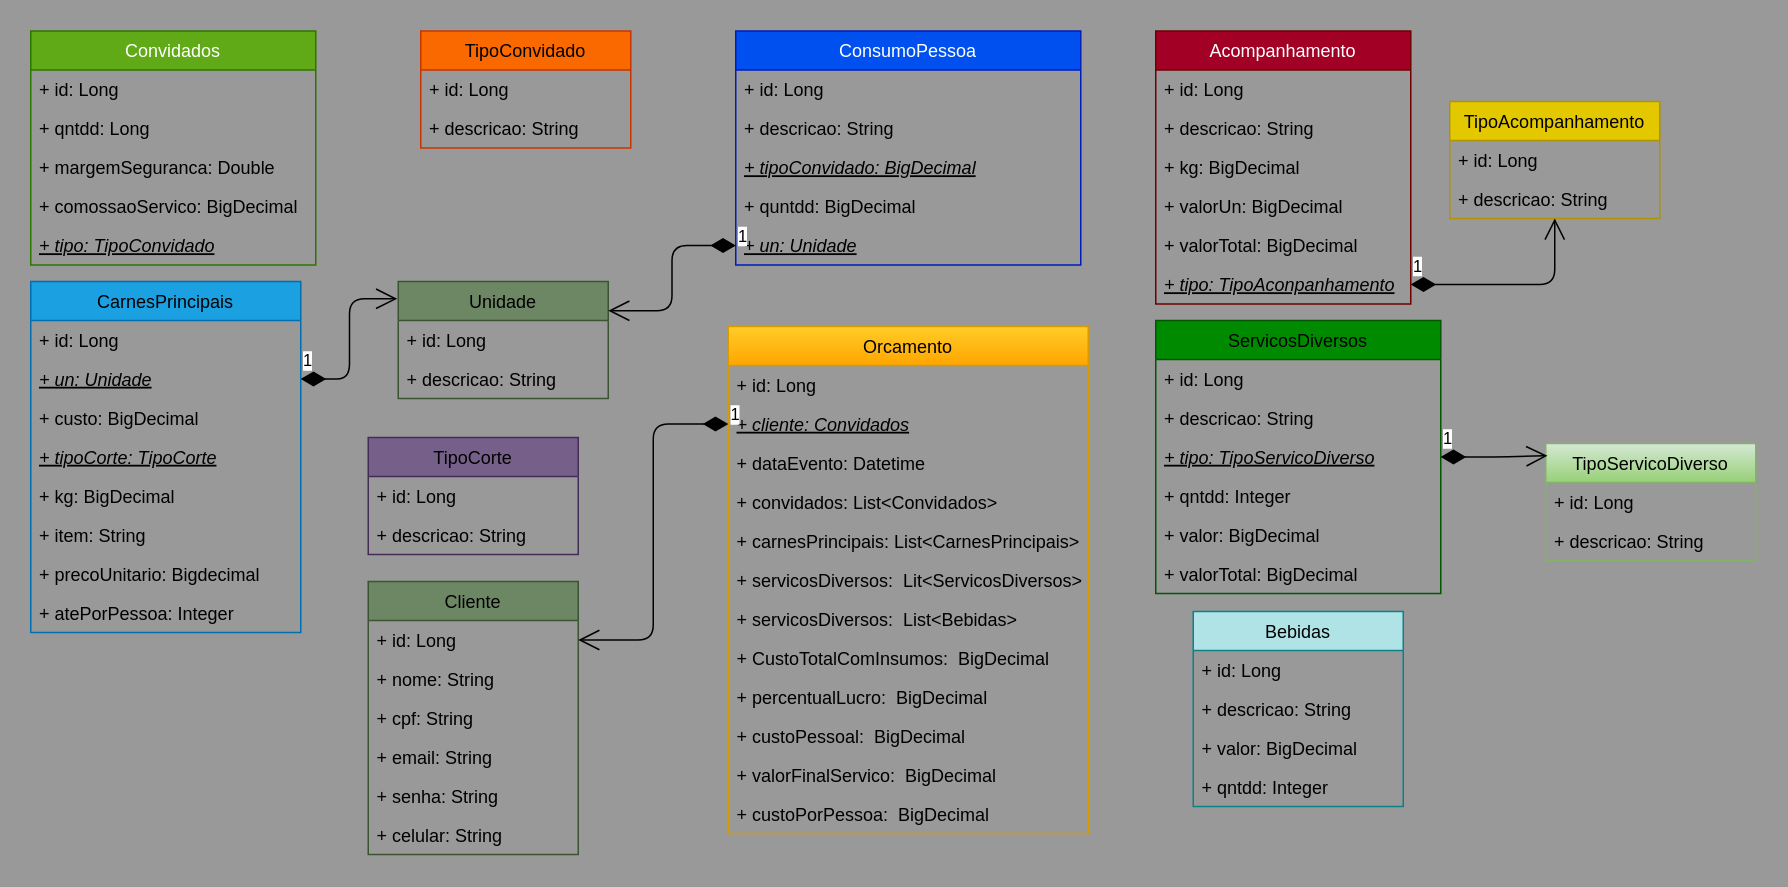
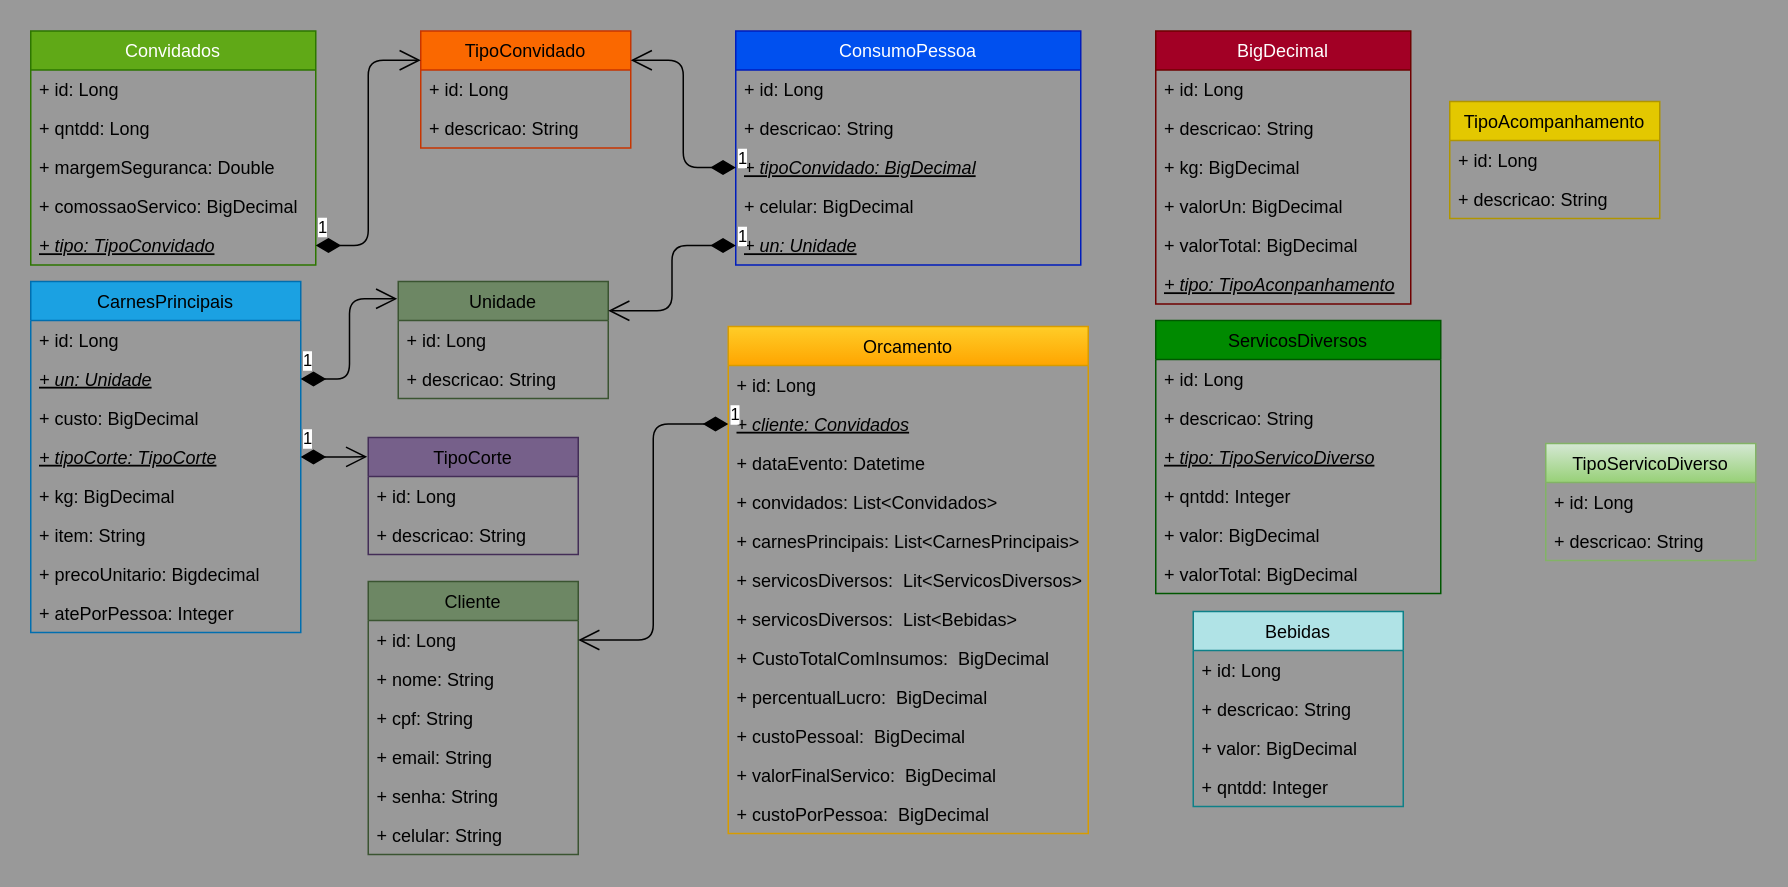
node "Acompanhamento": label "Acompanhamento" -> "BigDecimal"
edge "TipoConvidado" -- "+ tipoConvidado: BigDecimal": added, label "1"
edge "TipoConvidado" -- "+ tipo: TipoConvidado": added, label "1"
node "+ quntdd: BigDecimal": label "+ quntdd: BigDecimal" -> "+ celular: BigDecimal"
edge "TipoAcompanhamento" -- "+ tipo: TipoAconpanhamento": removed, label "1"
edge "+ tipo: TipoServicoDiverso" -- "TipoServicoDiverso": removed, label "1"
edge "+ tipoCorte: TipoCorte" -- "TipoCorte": added, label "1"
